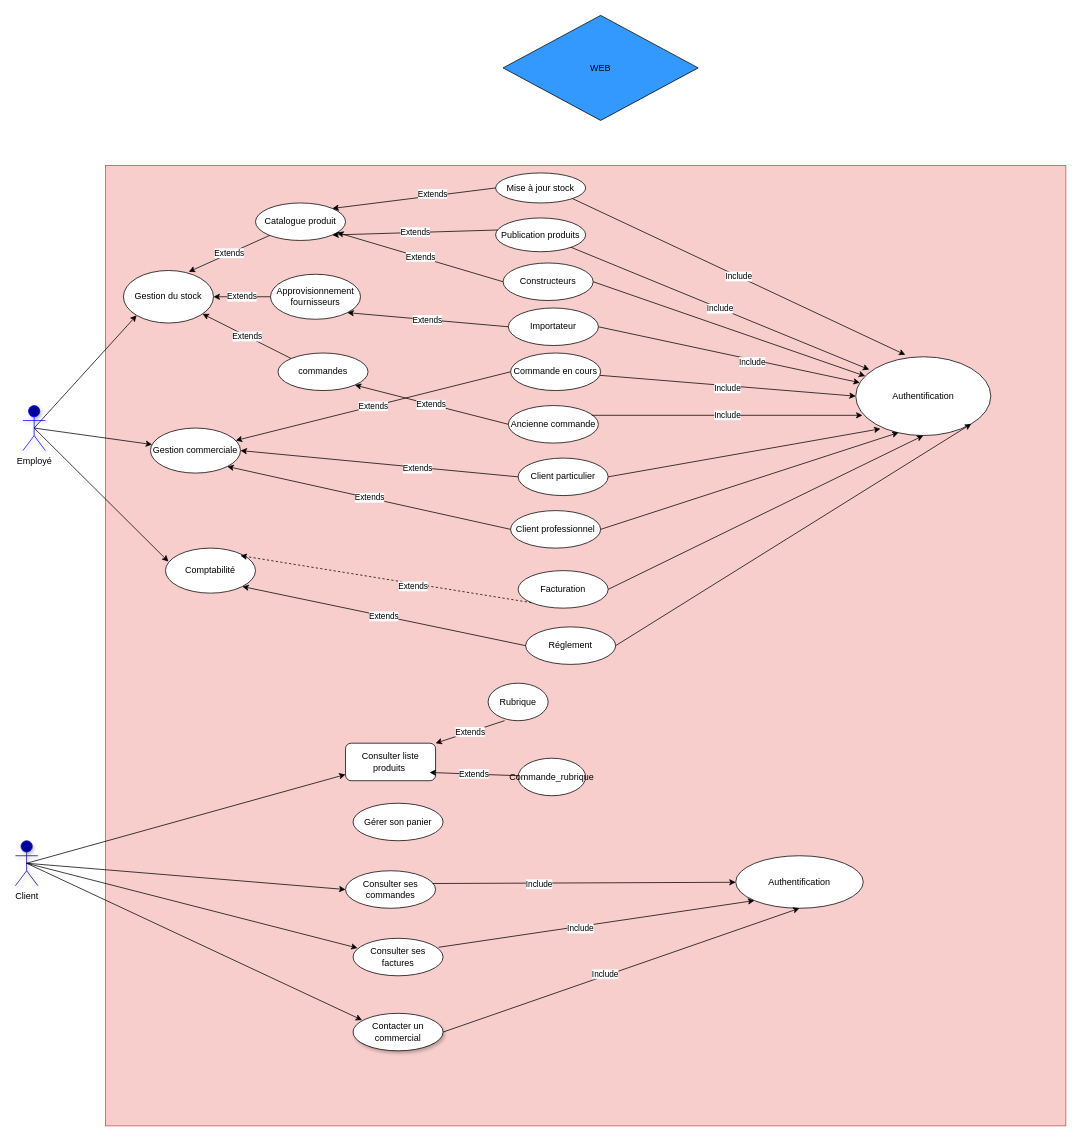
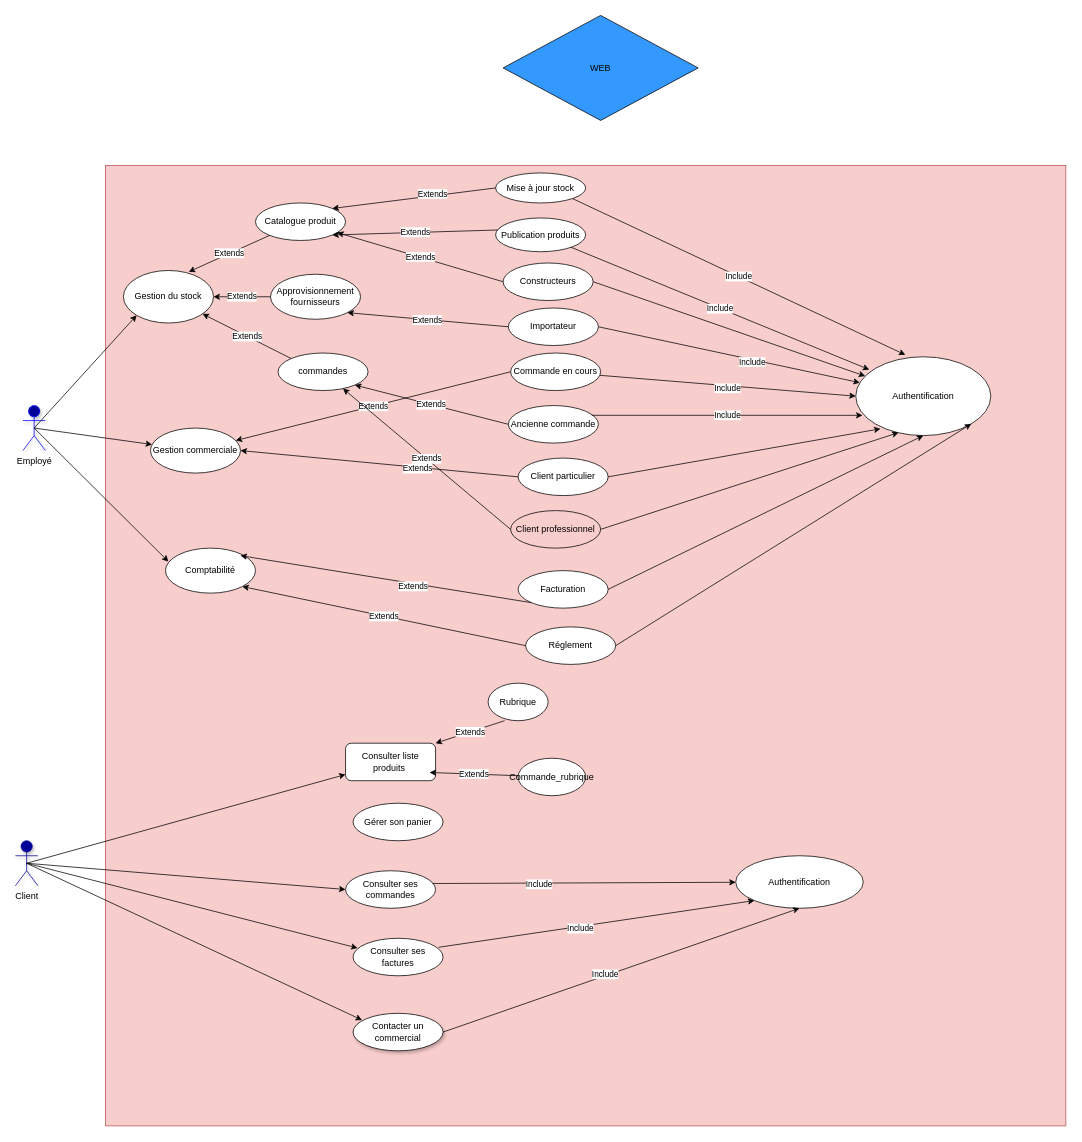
edge "Client professionnel" -> "Gestion commerciale": now "Client professionnel" -> "commandes"
node "Client professionnel": fillcolor #ffffff -> #f8cecc
edge "Facturation" -> "Comptabilité": style dashed -> solid
